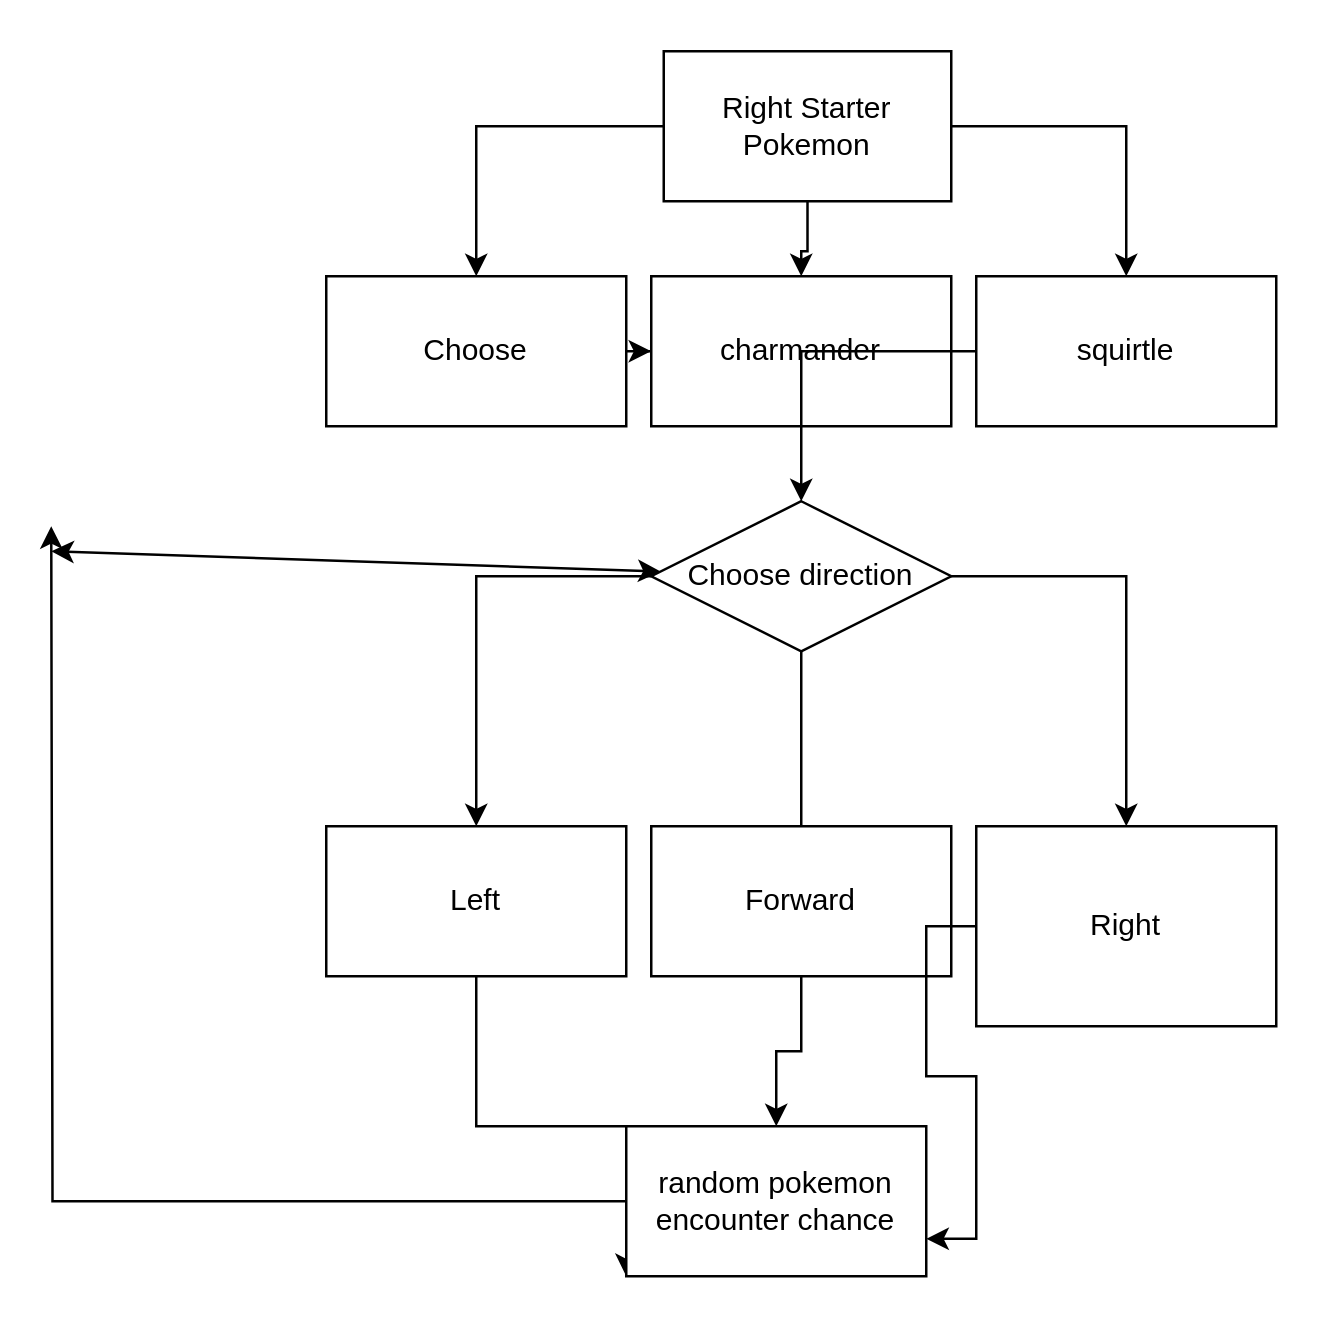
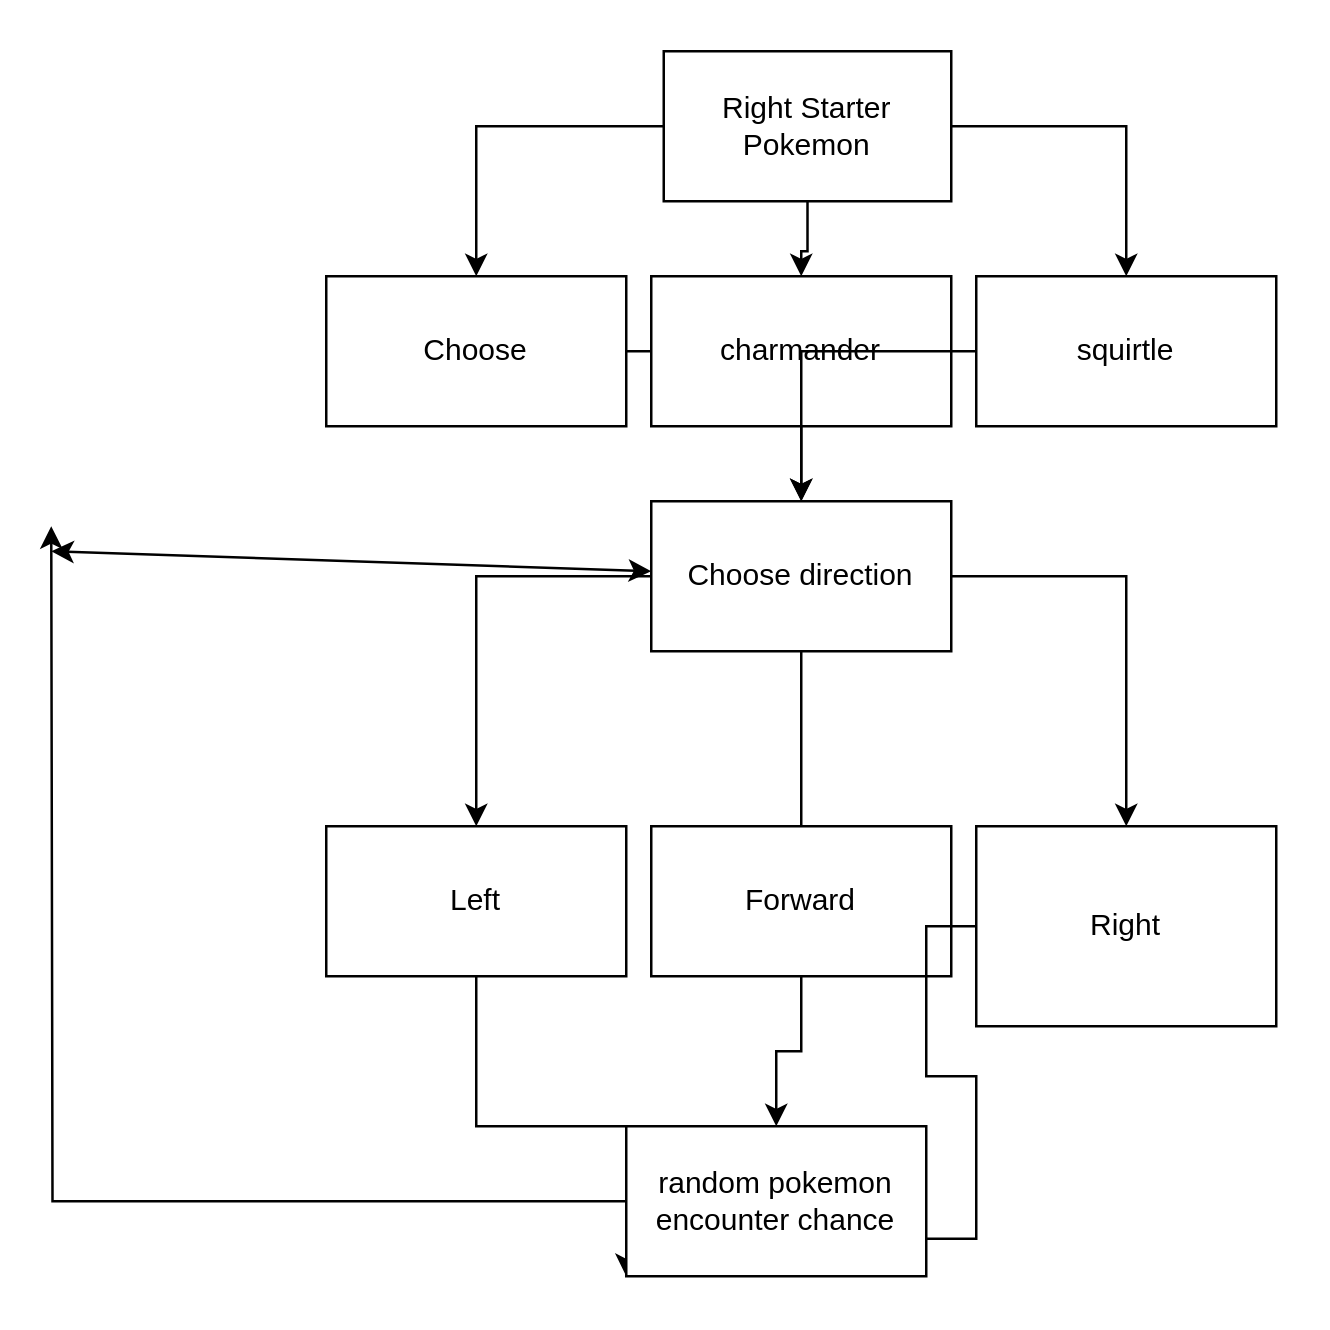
edge "Choose" -> "charmander": now "Choose" -> "Choose direction"
node "Choose direction": shape diamond -> rectangle
edge "Right" -> "random pokemon encounter chance": arrowhead classic -> none
